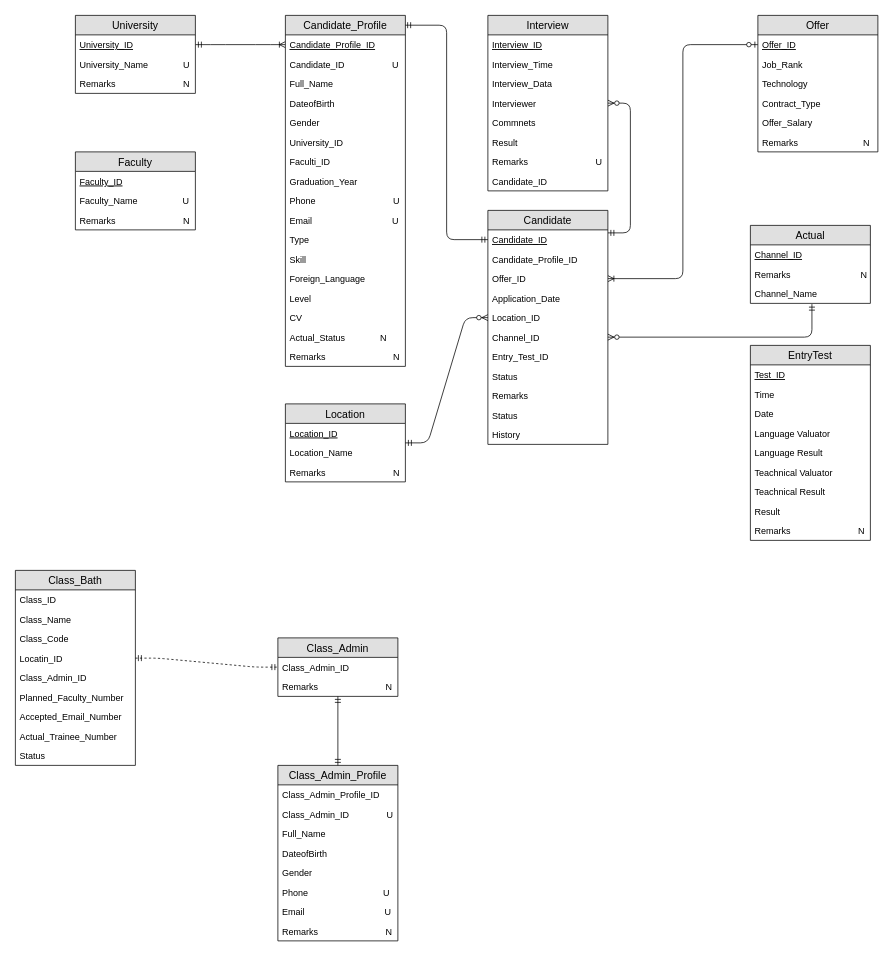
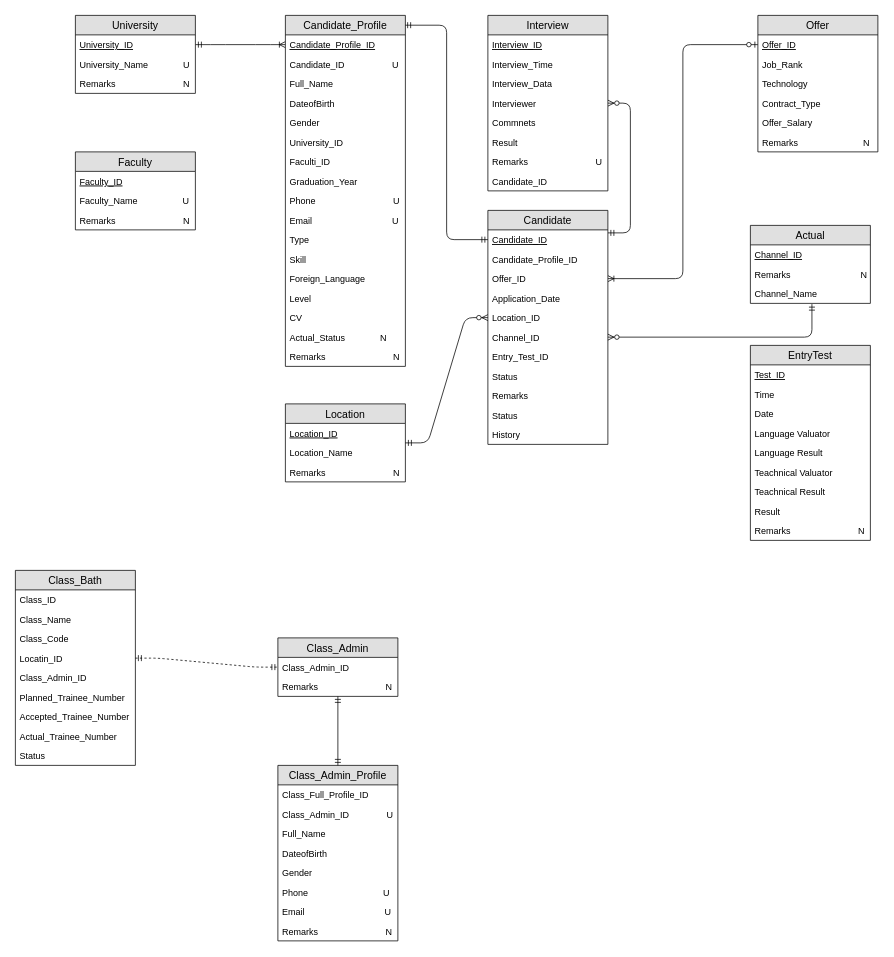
node "Planned_Faculty_Number": label "Planned_Faculty_Number" -> "Planned_Trainee_Number"
node "Accepted_Email_Number": label "Accepted_Email_Number" -> "Accepted_Trainee_Number"
node "Class_Admin_Profile_ID": label "Class_Admin_Profile_ID" -> "Class_Full_Profile_ID"
